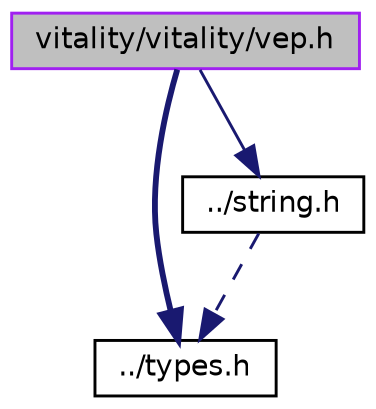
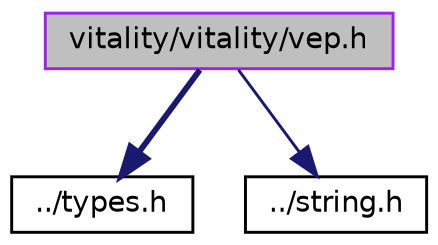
edge "../string.h" -> "../types.h": removed
